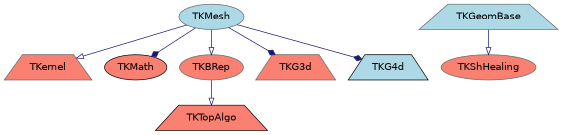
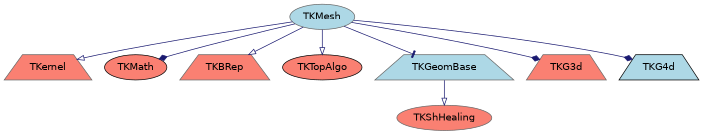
edge "TKMesh" -> "TKGeomBase": added
node "TKBRep": shape ellipse -> trapezium
edge "TKBRep" -> "TKTopAlgo": now "TKMesh" -> "TKTopAlgo"
node "TKTopAlgo": shape trapezium -> ellipse
